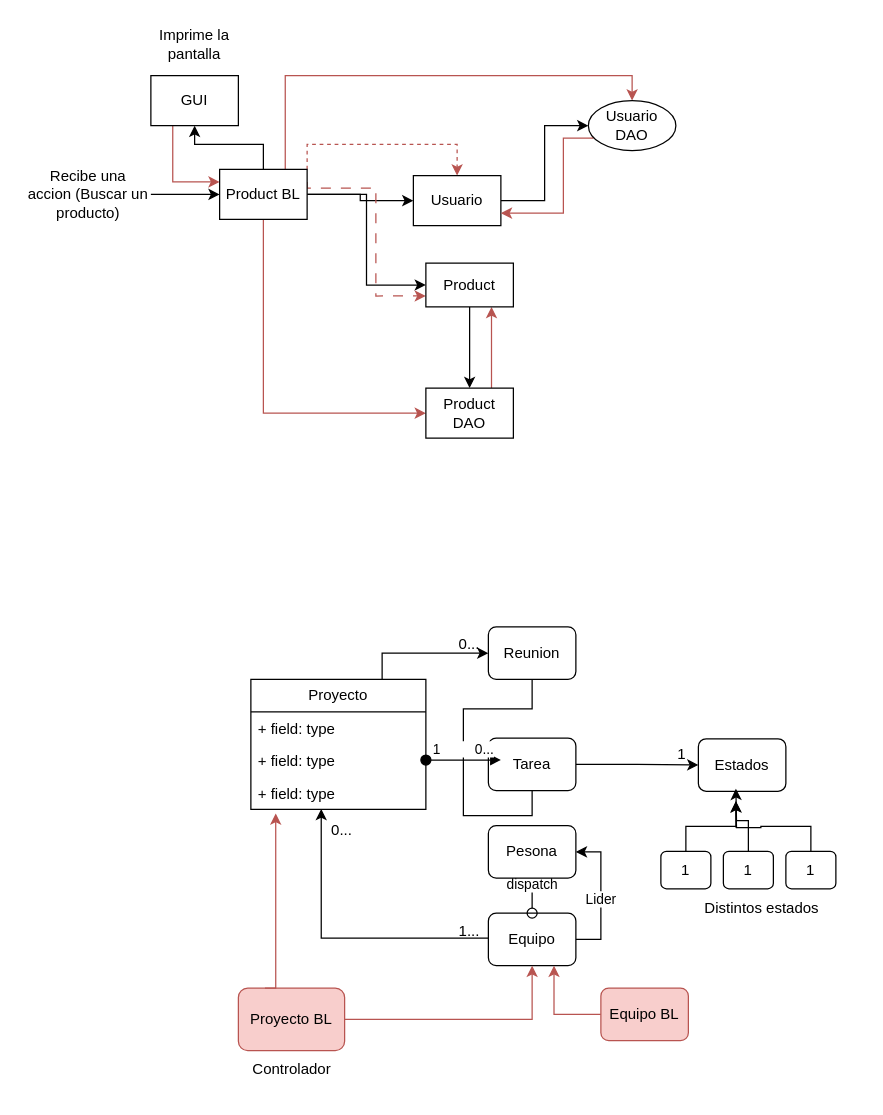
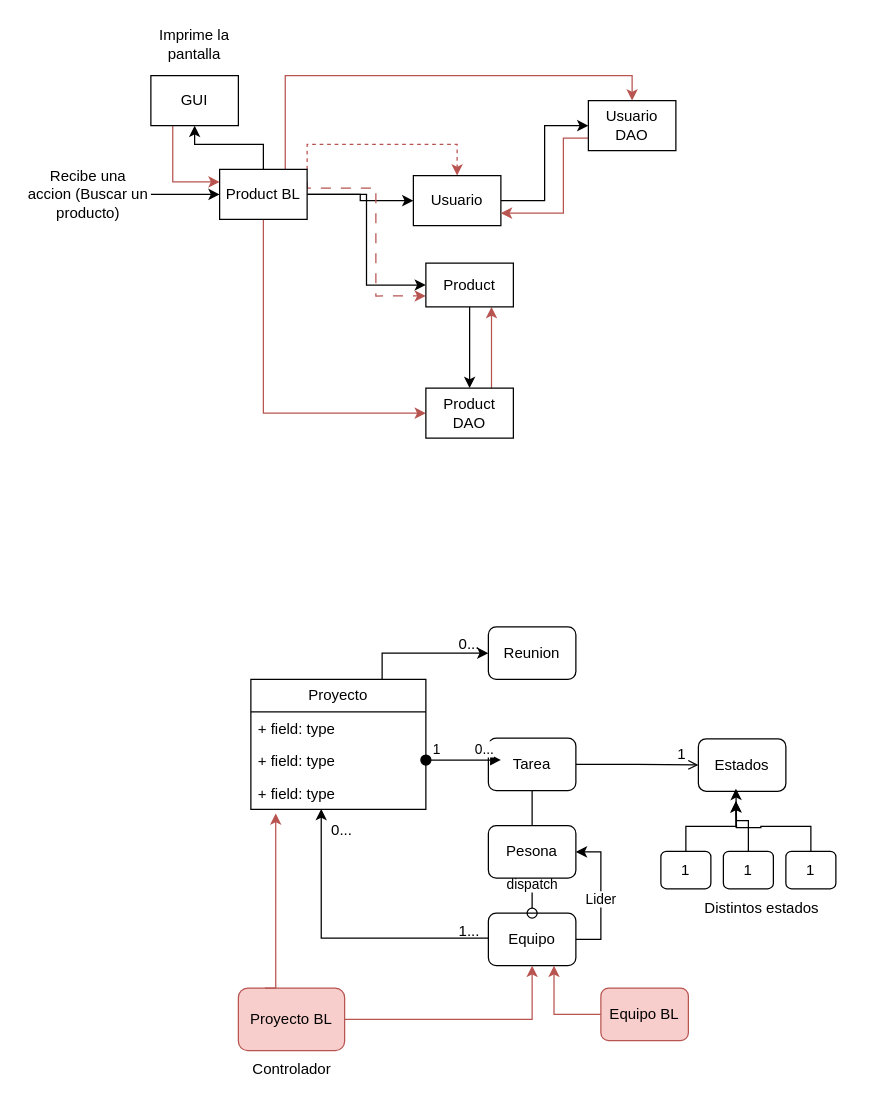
node "Usuario DAO": shape ellipse -> rectangle
edge "Tarea" -> "Estados": arrowhead classic -> open
edge "Reunion" -- "Tarea": now "Pesona" -- "Tarea"
